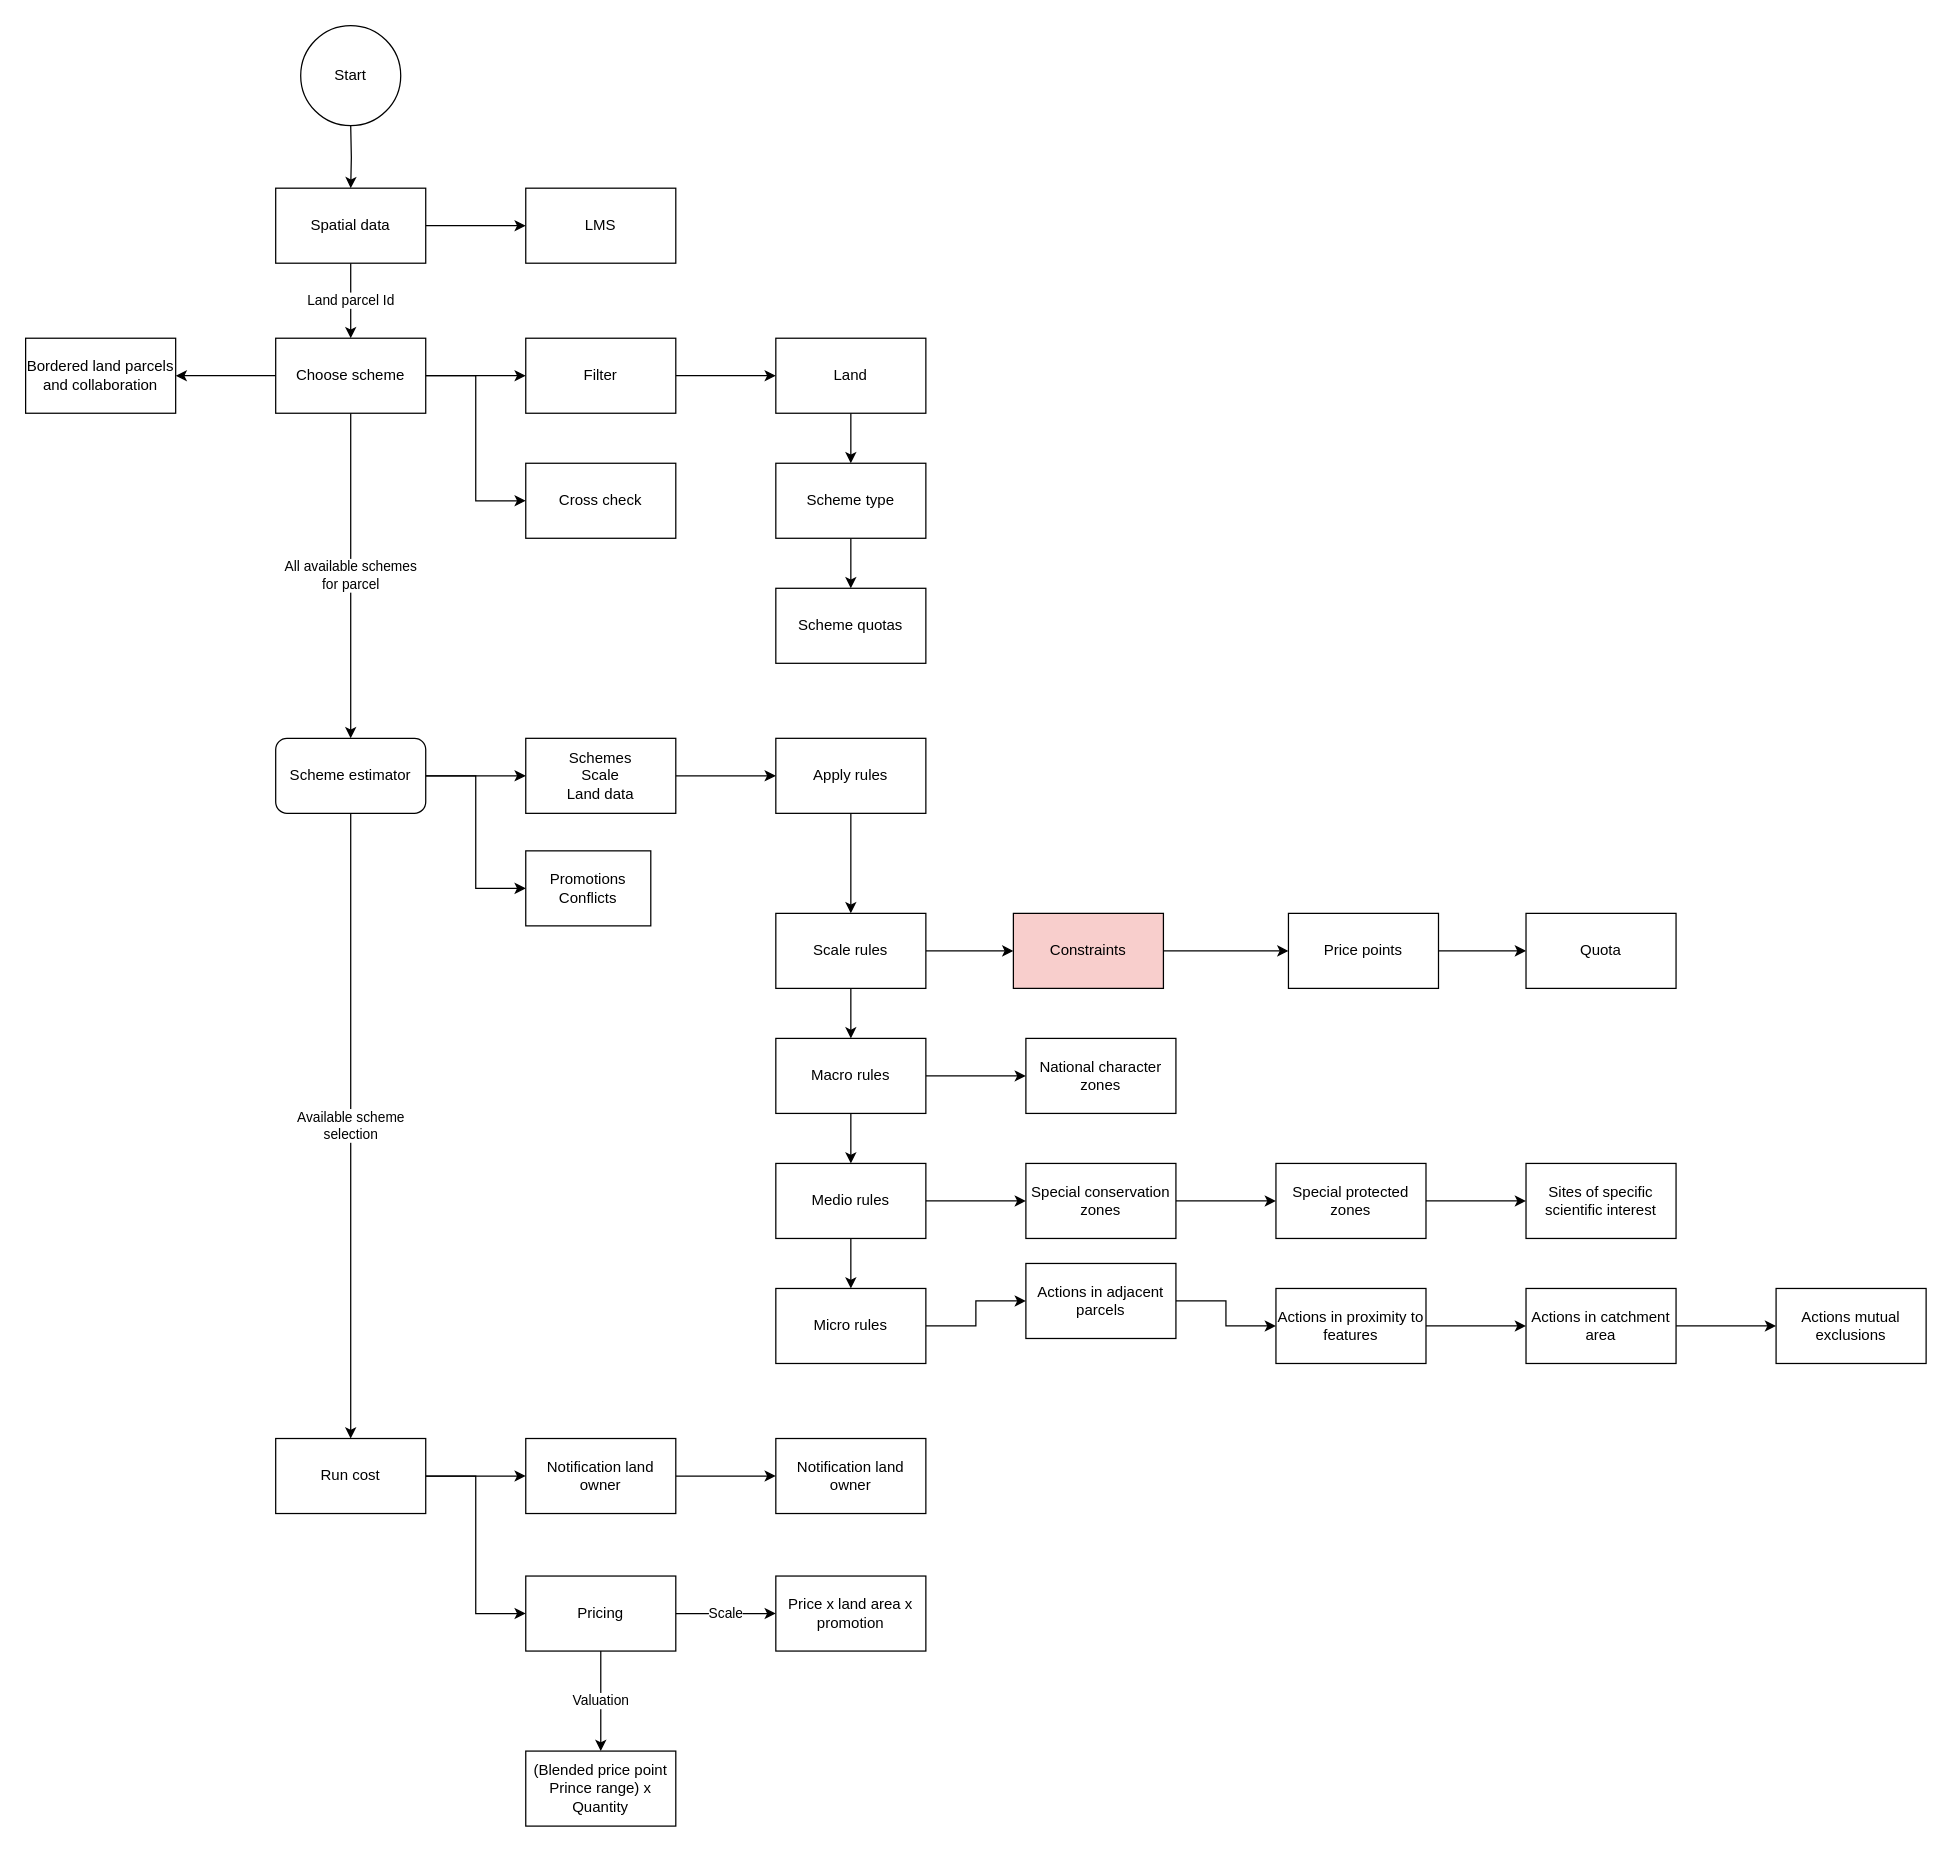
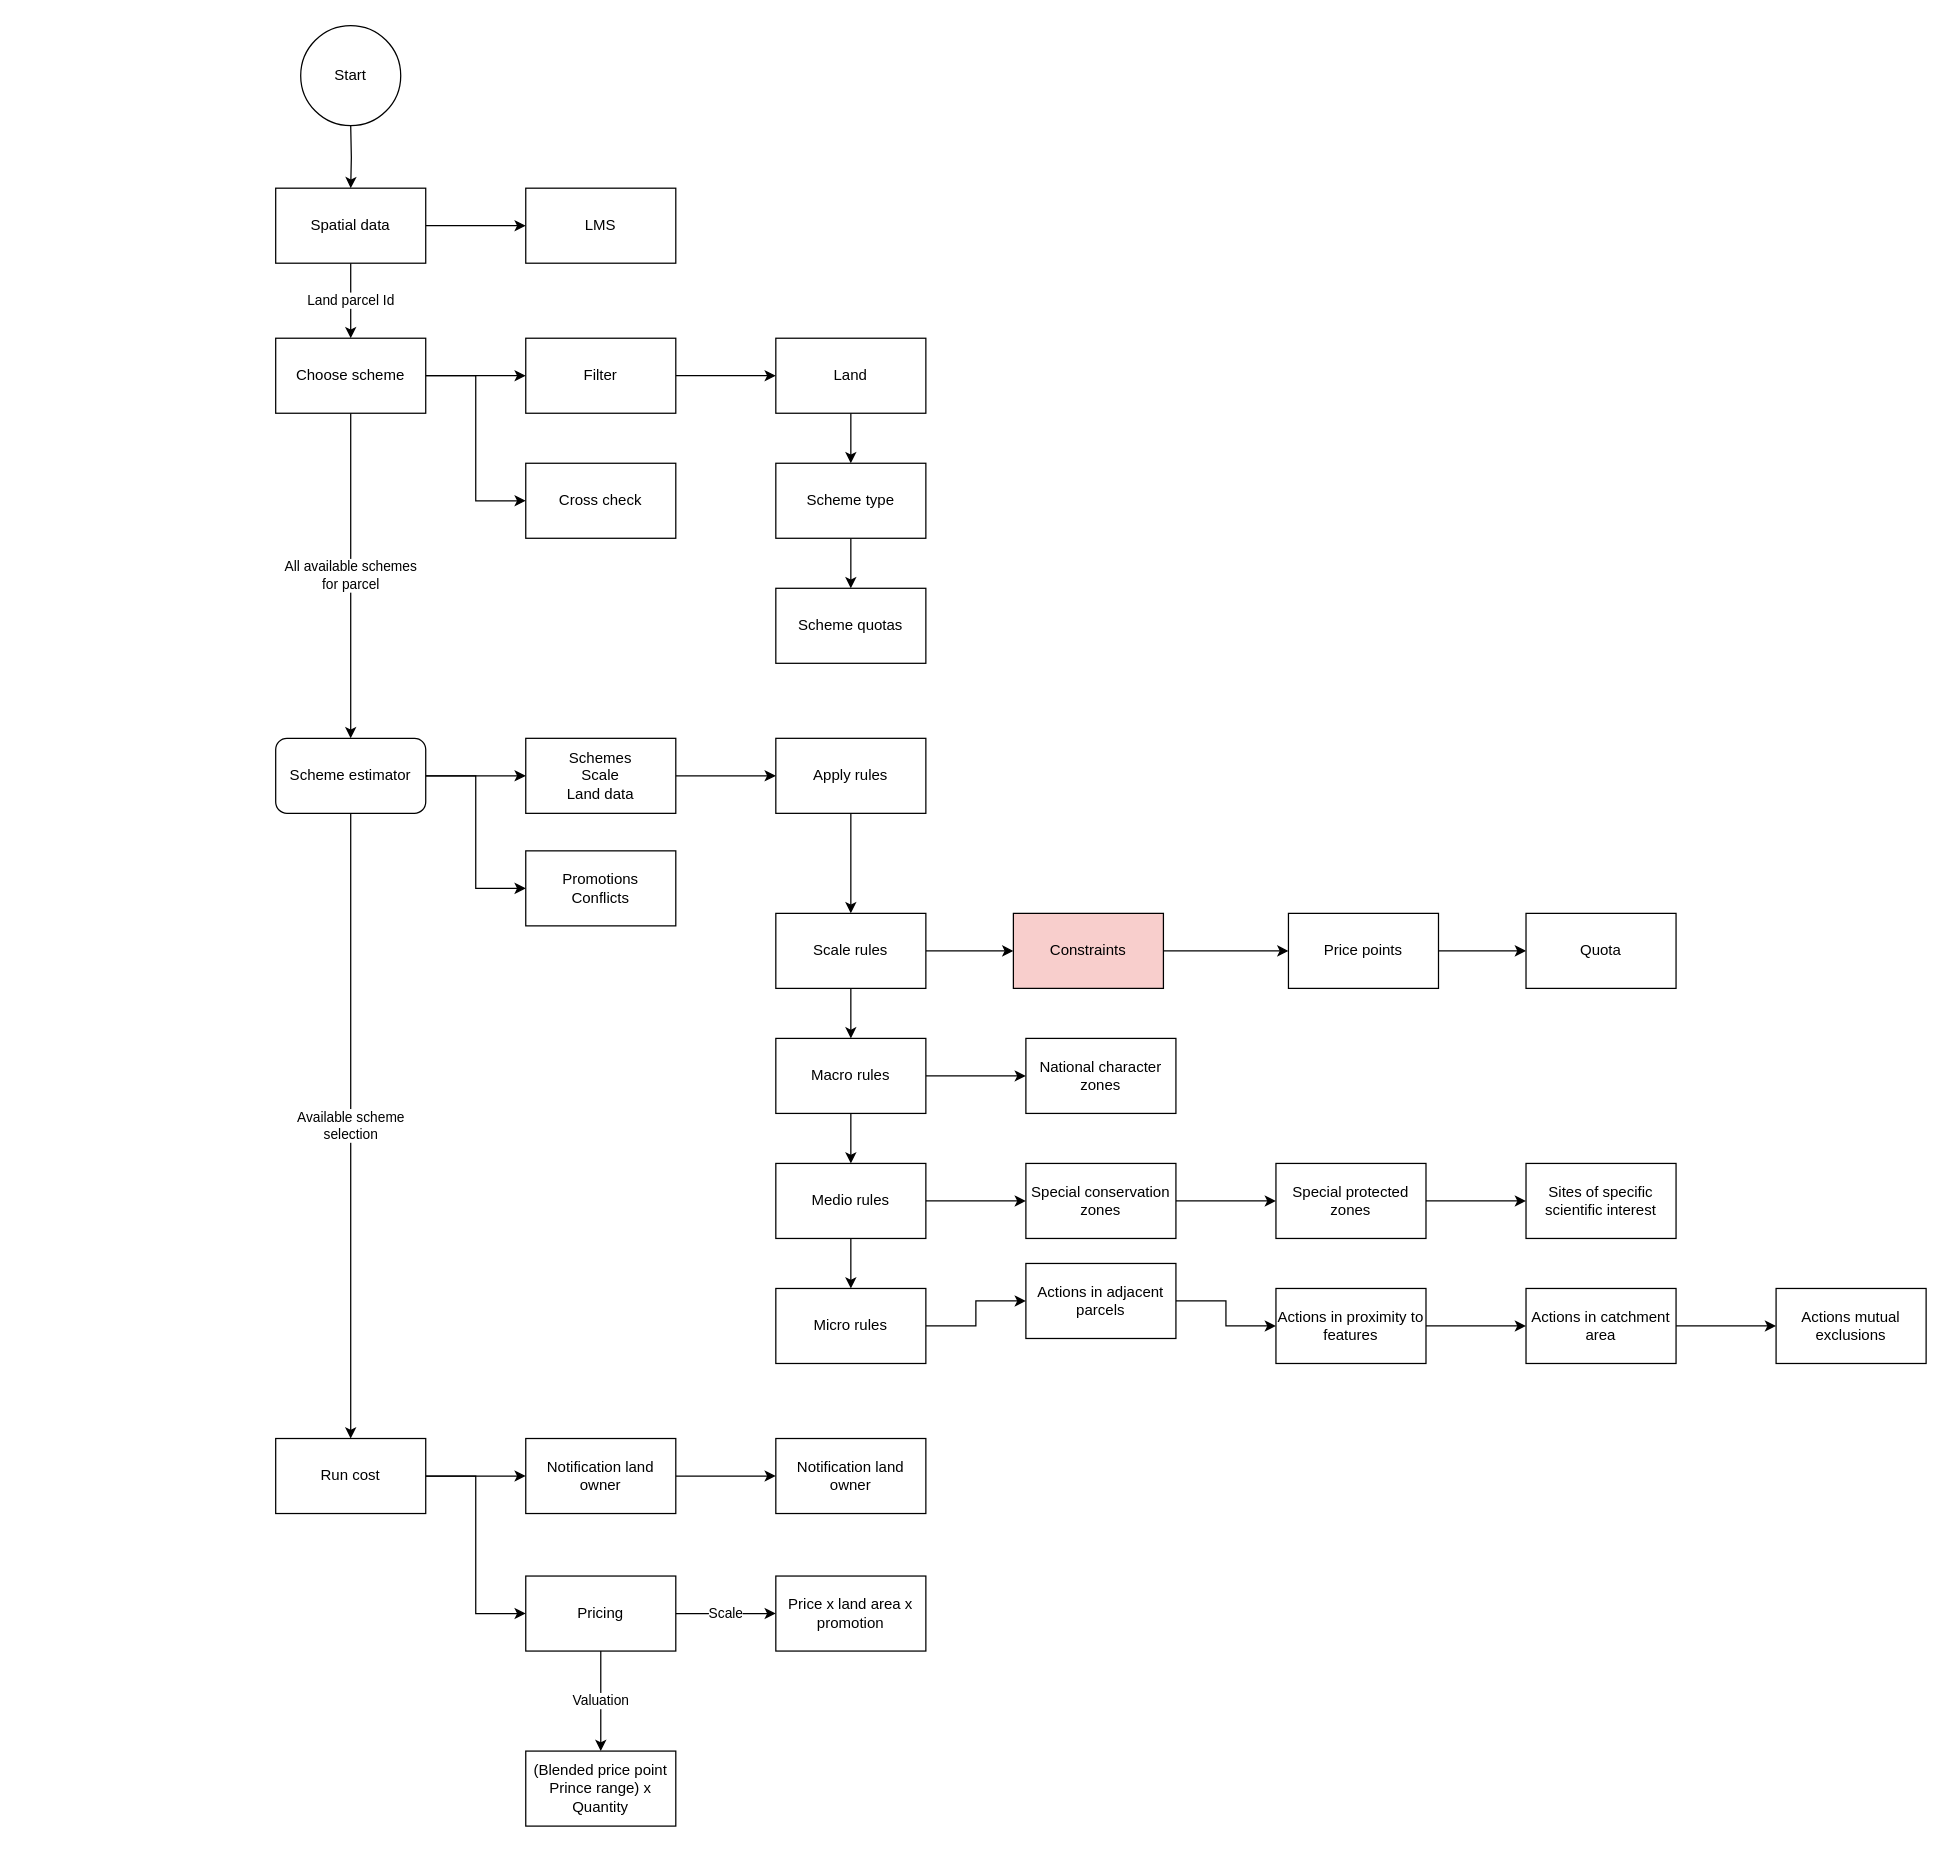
node "Bordered land parcels and collaboration": removed
edge "Choose scheme" -> "Bordered land parcels and collaboration": removed
node "Promotions Conflicts": size 125x75 -> 150x75
